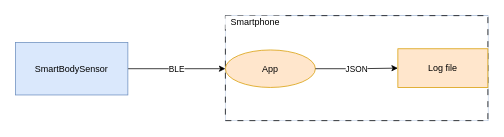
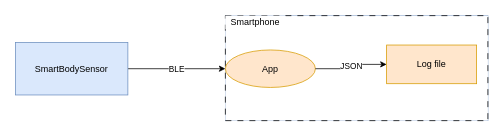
node "Log file": moved (443, 68) -> (432, 64)
